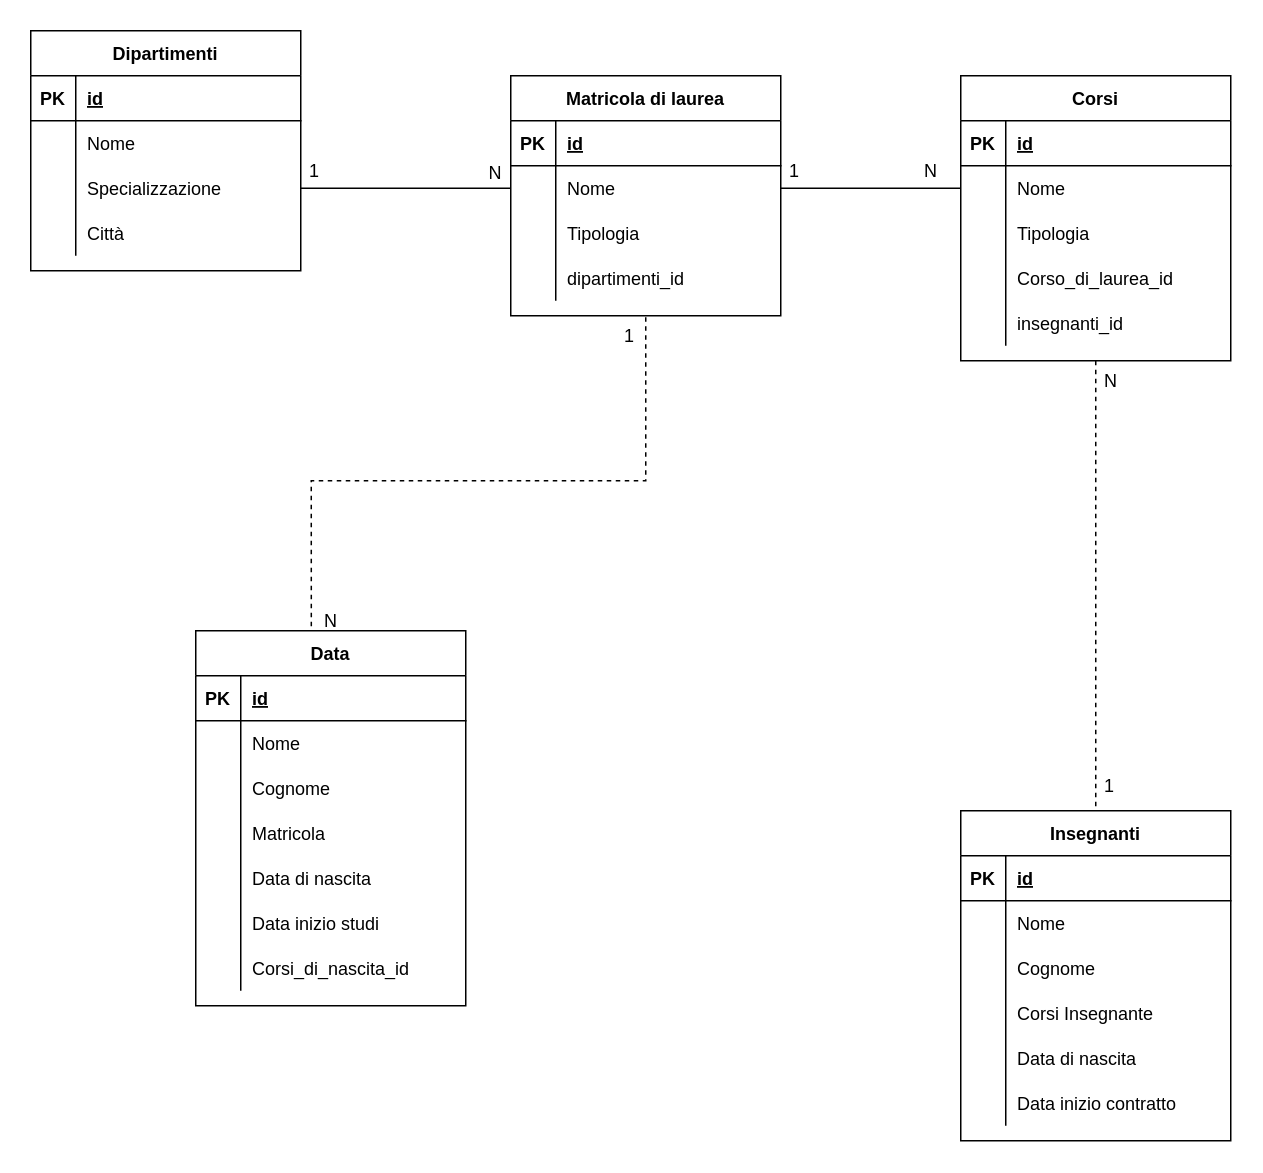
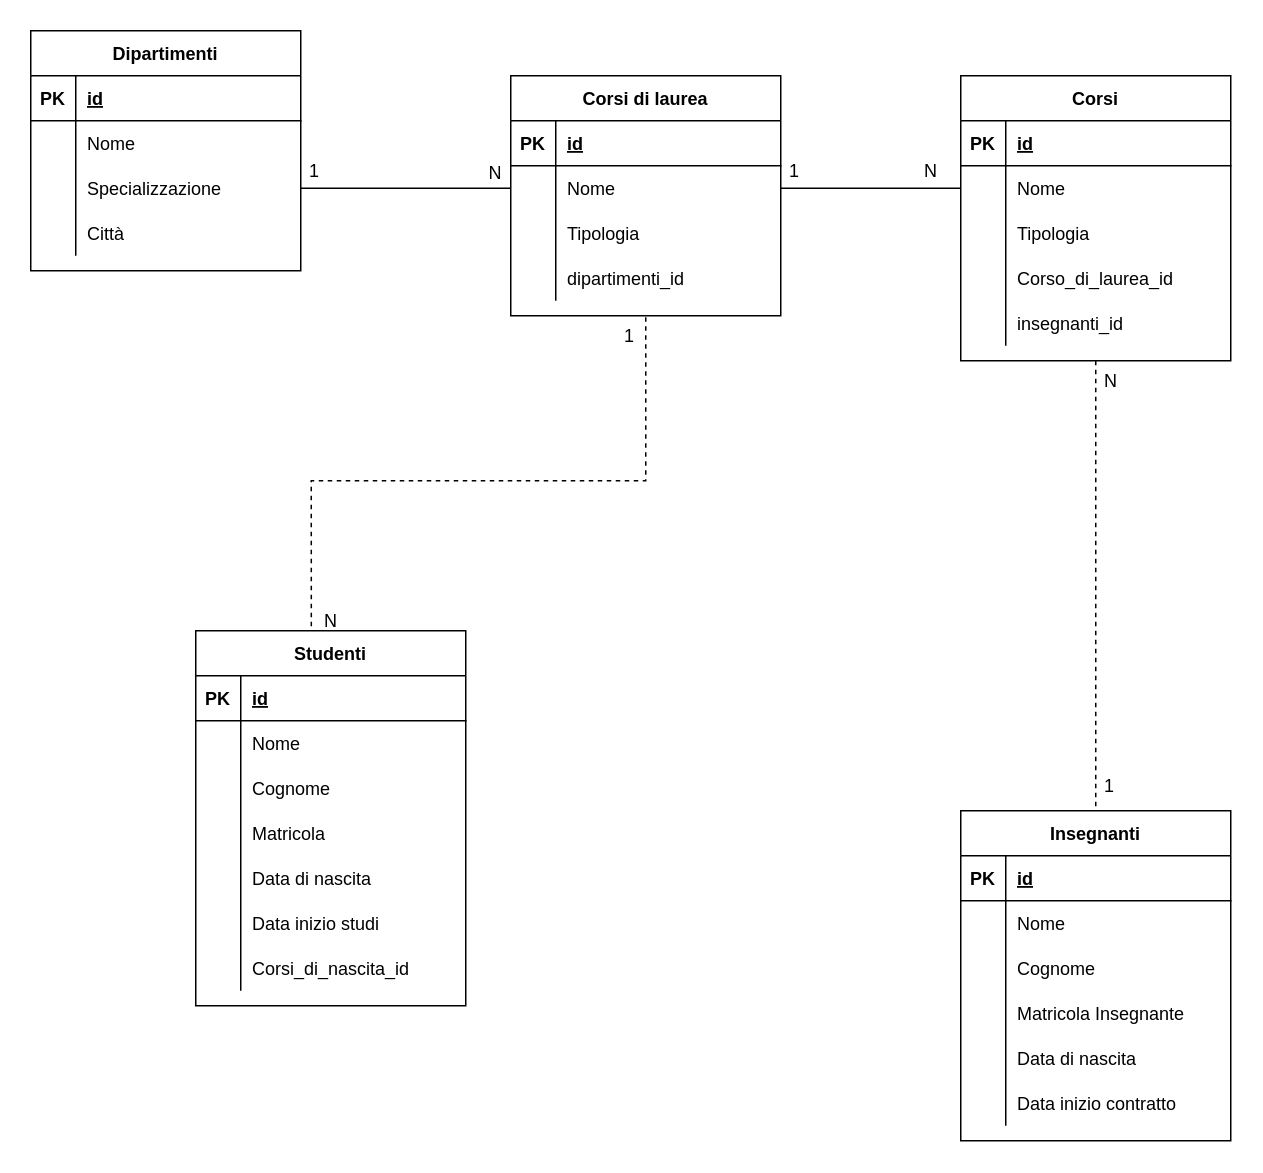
node "Matricola di laurea": label "Matricola di laurea" -> "Corsi di laurea"
node "Data": label "Data" -> "Studenti"
node "Corsi Insegnante": label "Corsi Insegnante" -> "Matricola Insegnante"
